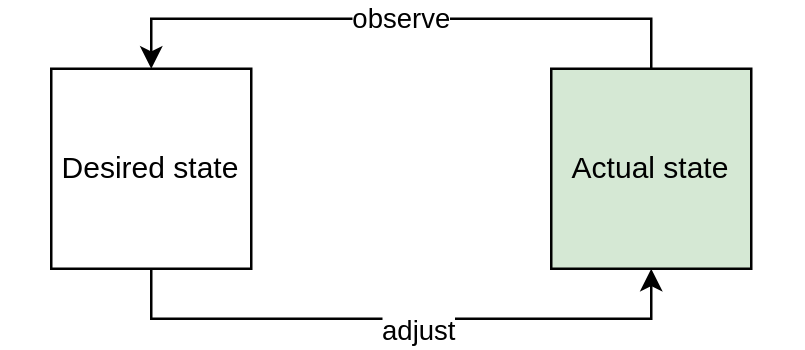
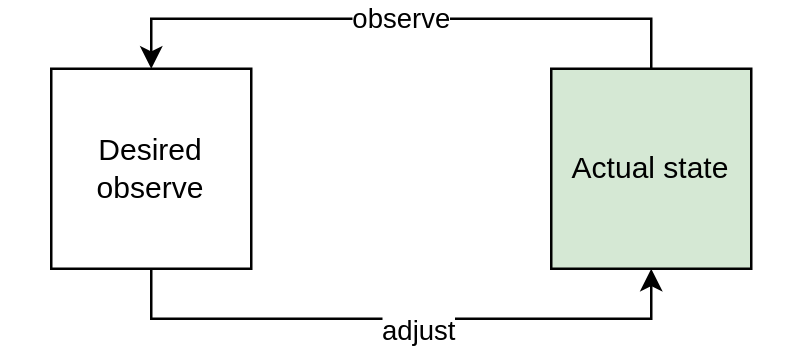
node "Desired state": label "Desired state" -> "Desired observe"
